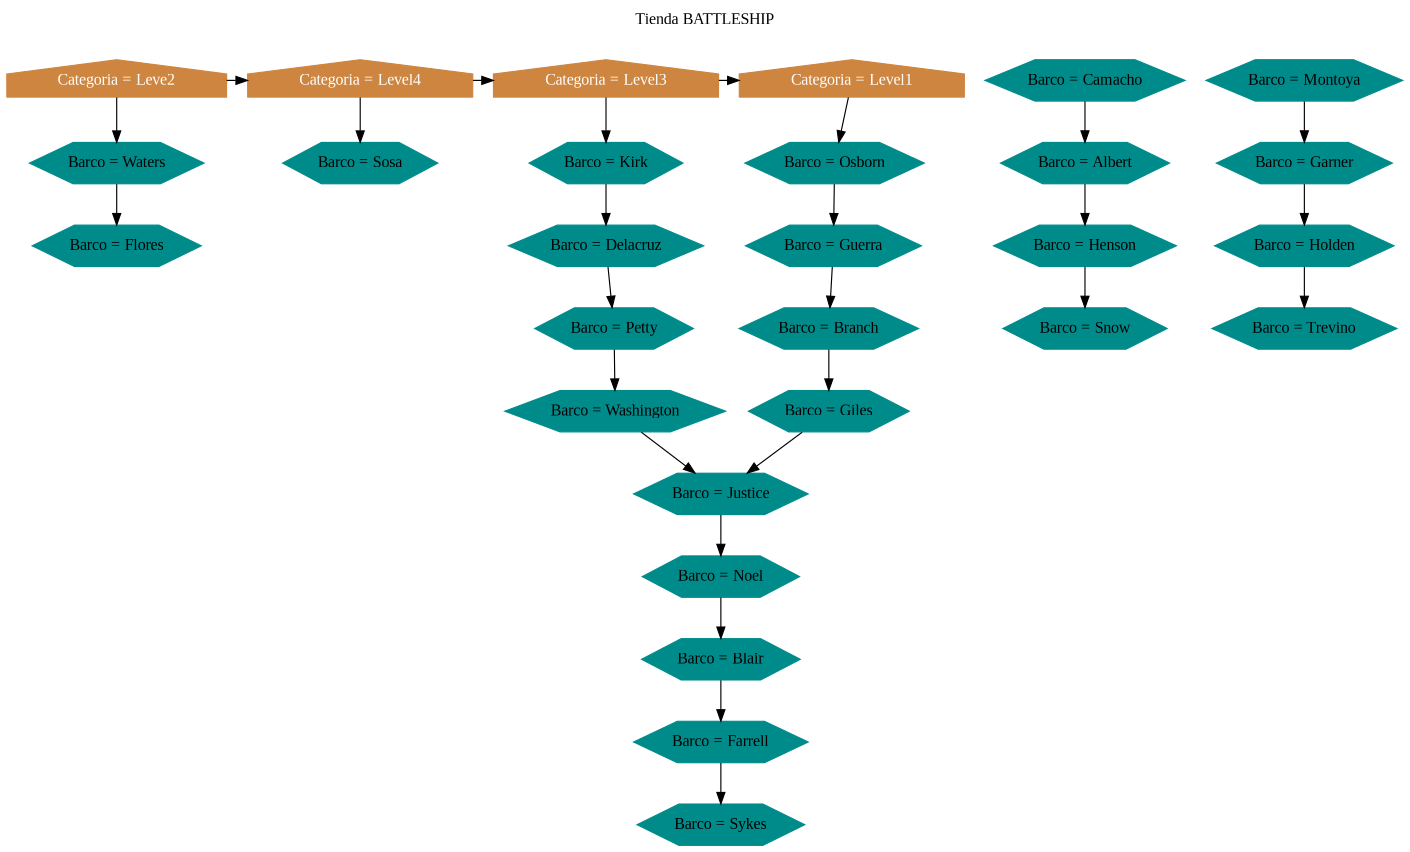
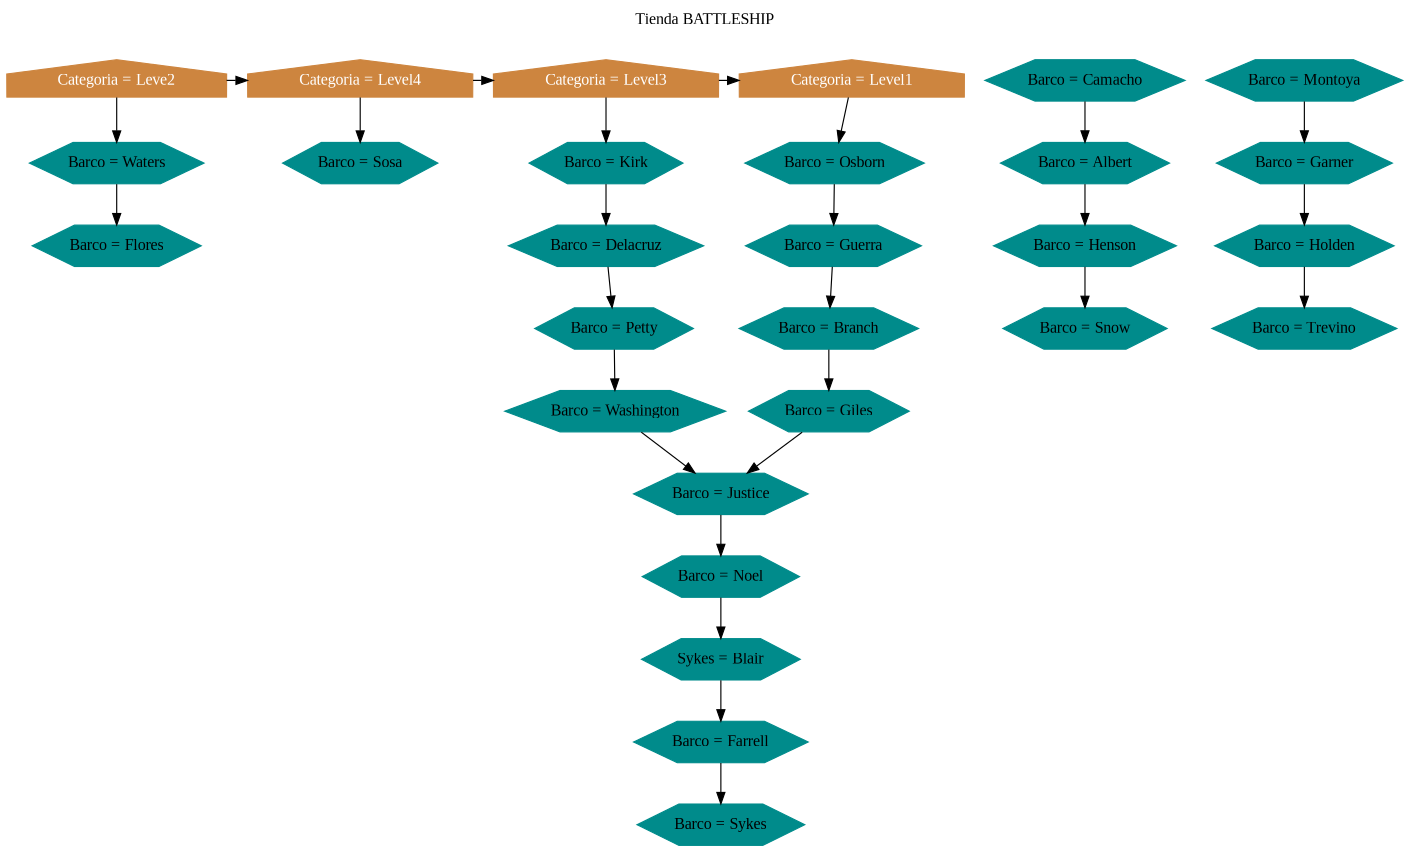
node "Barco = Blair": label "Barco = Blair" -> "Sykes = Blair"
